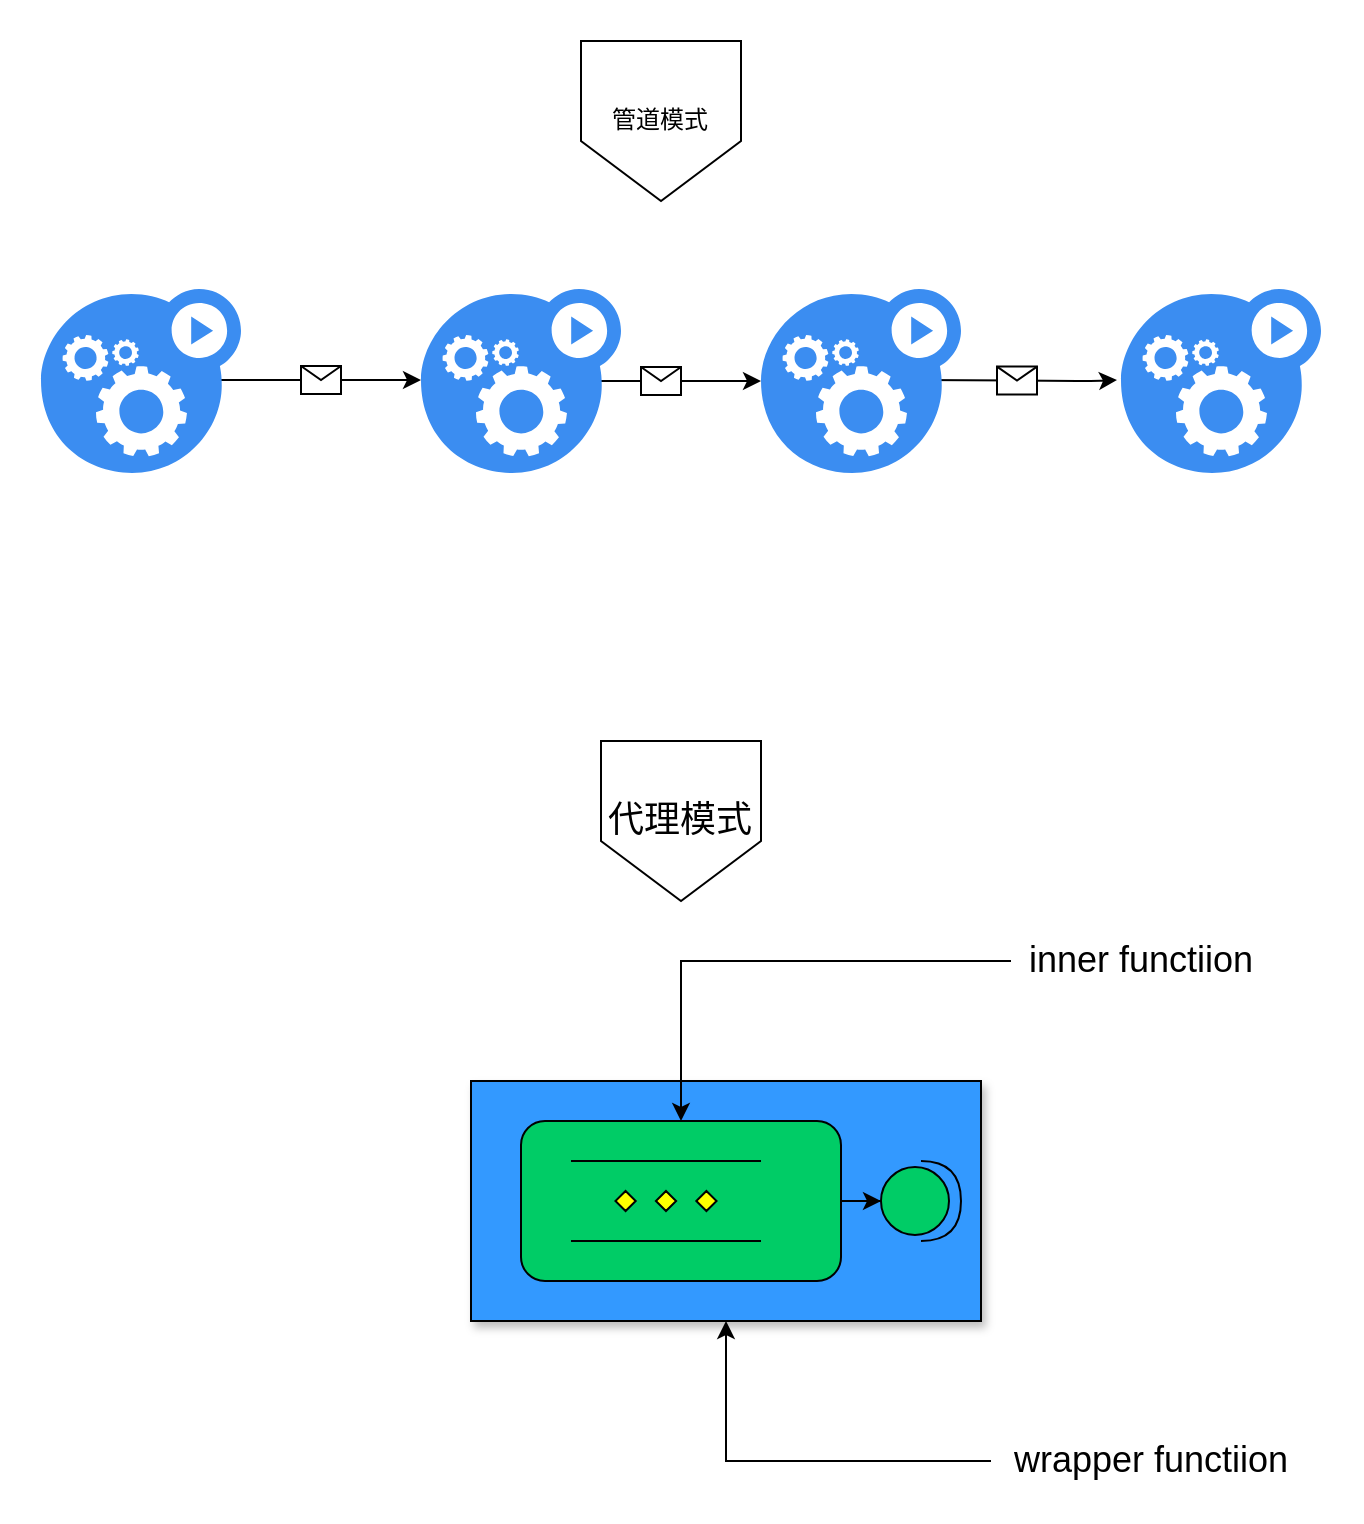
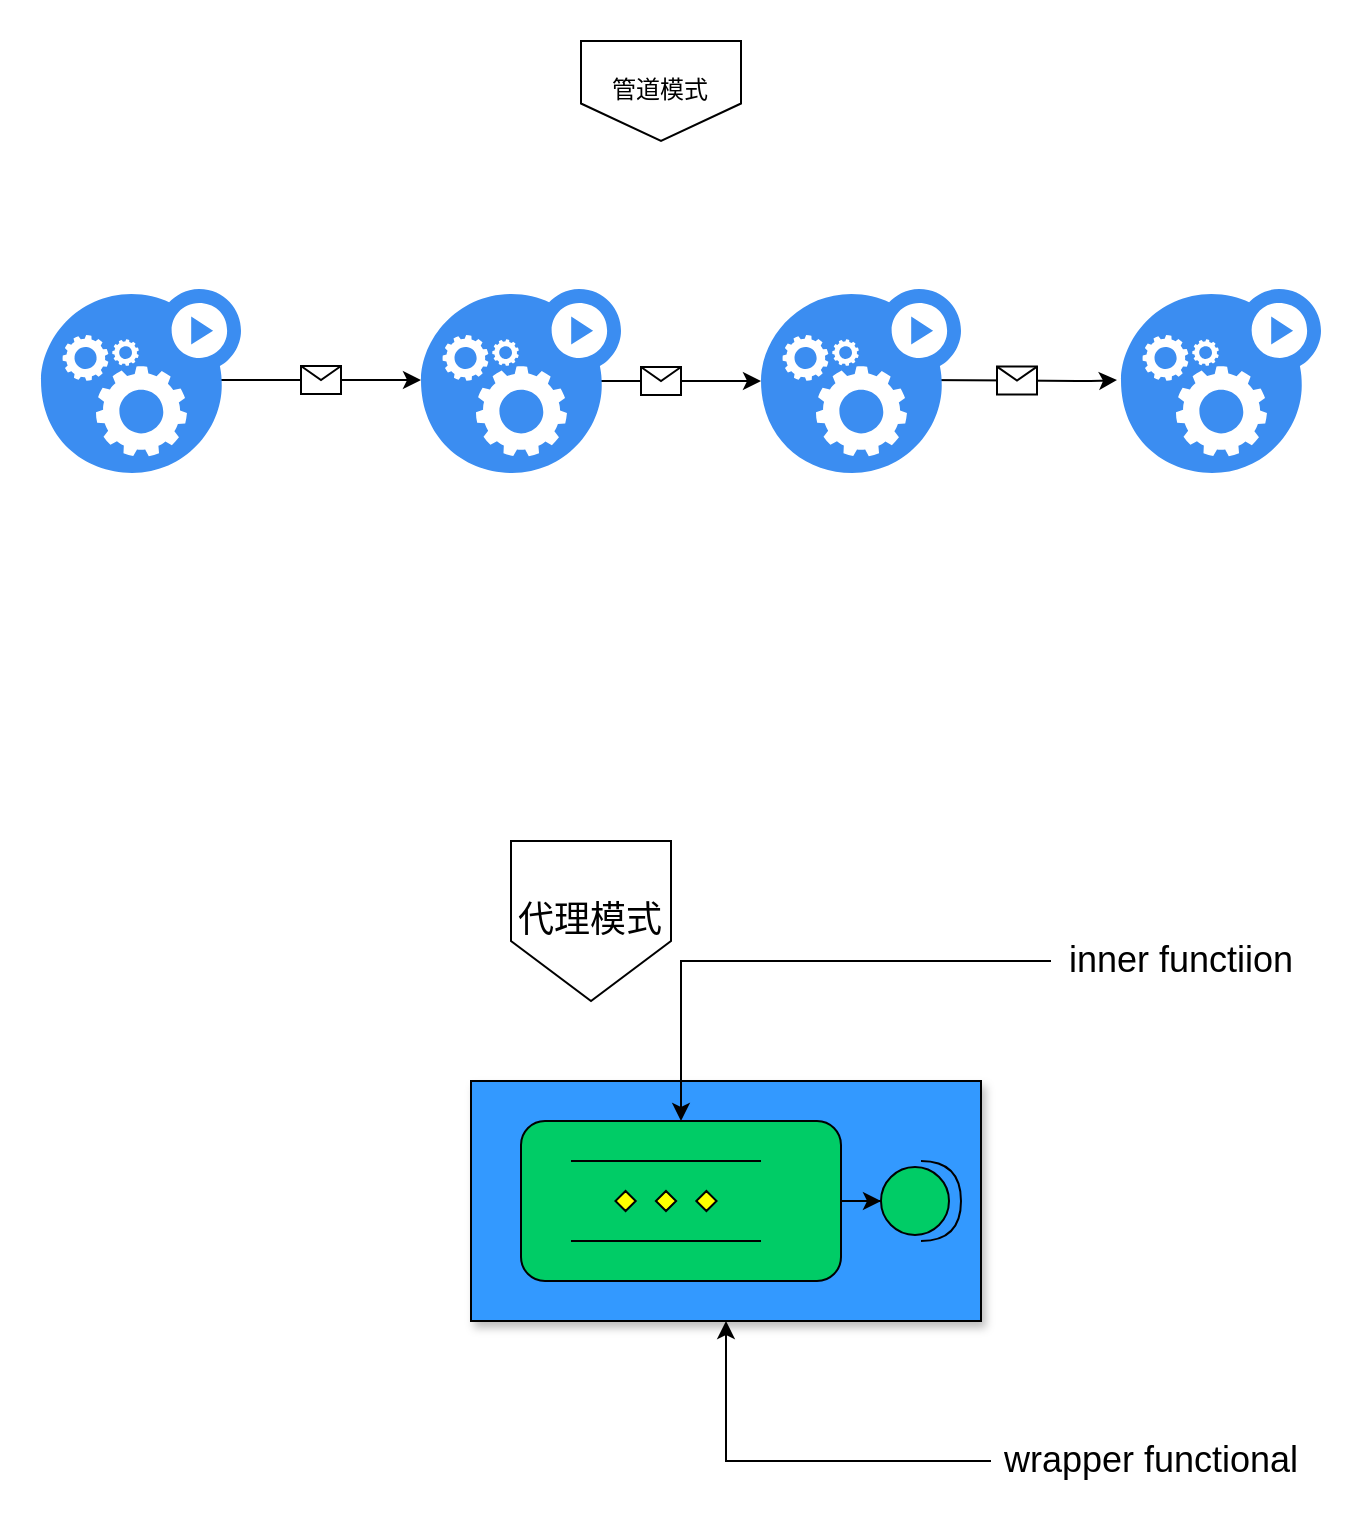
node "管道模式": size 160x160 -> 160x100
node "代理模式": moved (681, 821) -> (591, 921)
node "inner functiion": moved (1141, 961) -> (1181, 961)
node "wrapper functiion": label "wrapper functiion" -> "wrapper functional"
